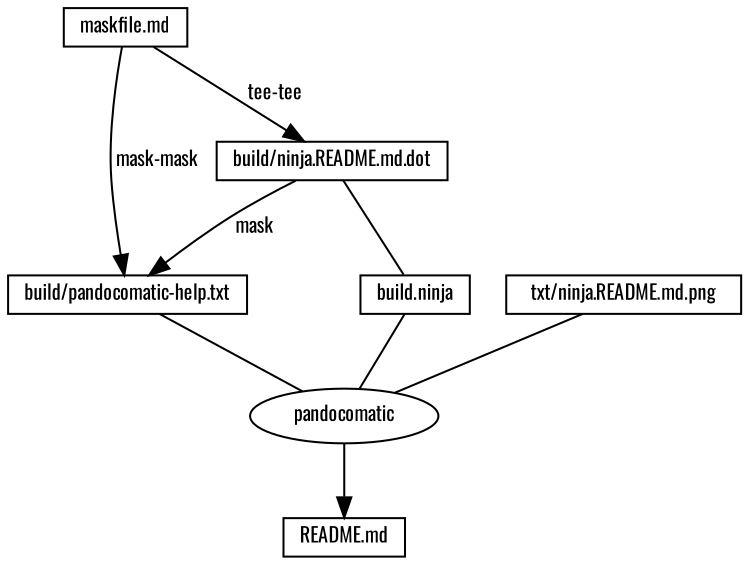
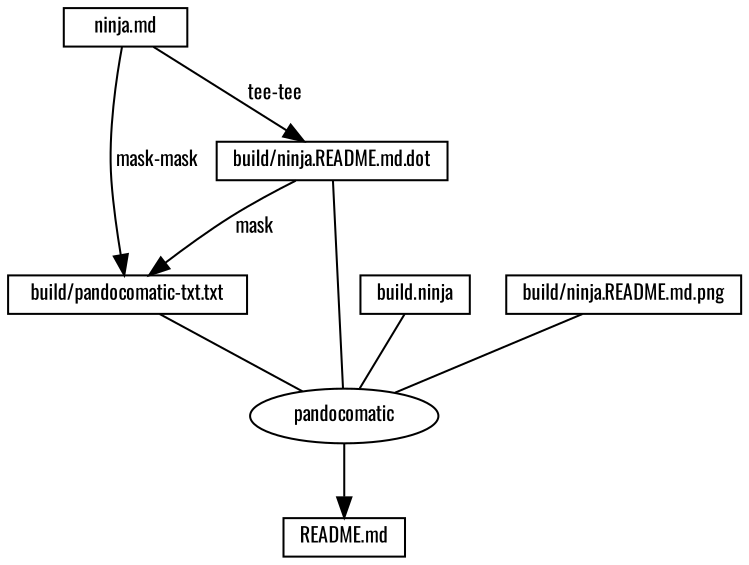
node "maskfile.md": label "maskfile.md" -> "ninja.md"
edge "build/ninja.README.md.dot" -- "build.ninja": now "build/ninja.README.md.dot" -- "pandocomatic"
node "build/pandocomatic-help.txt": label "build/pandocomatic-help.txt" -> "build/pandocomatic-txt.txt"
node "txt/ninja.README.md.png": label "txt/ninja.README.md.png" -> "build/ninja.README.md.png"
